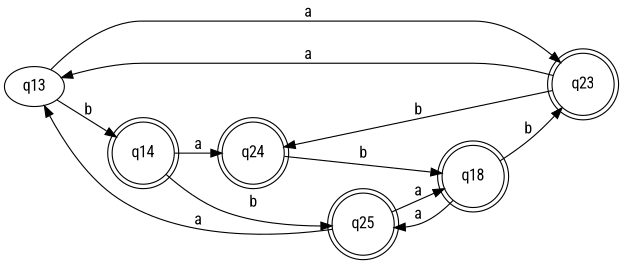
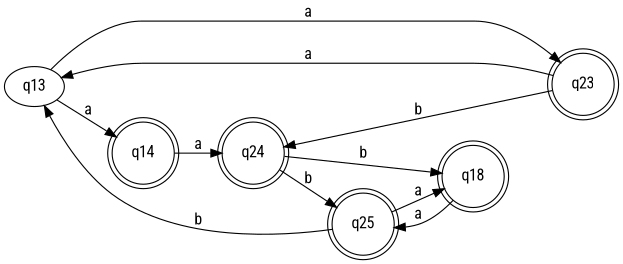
edge "q13" -> "q14": label "b" -> "a"
edge "q18" -> "q23": removed, label "b"
edge "q14" -> "q25": now "q24" -> "q25"
edge "q25" -> "q13": label "a" -> "b"
